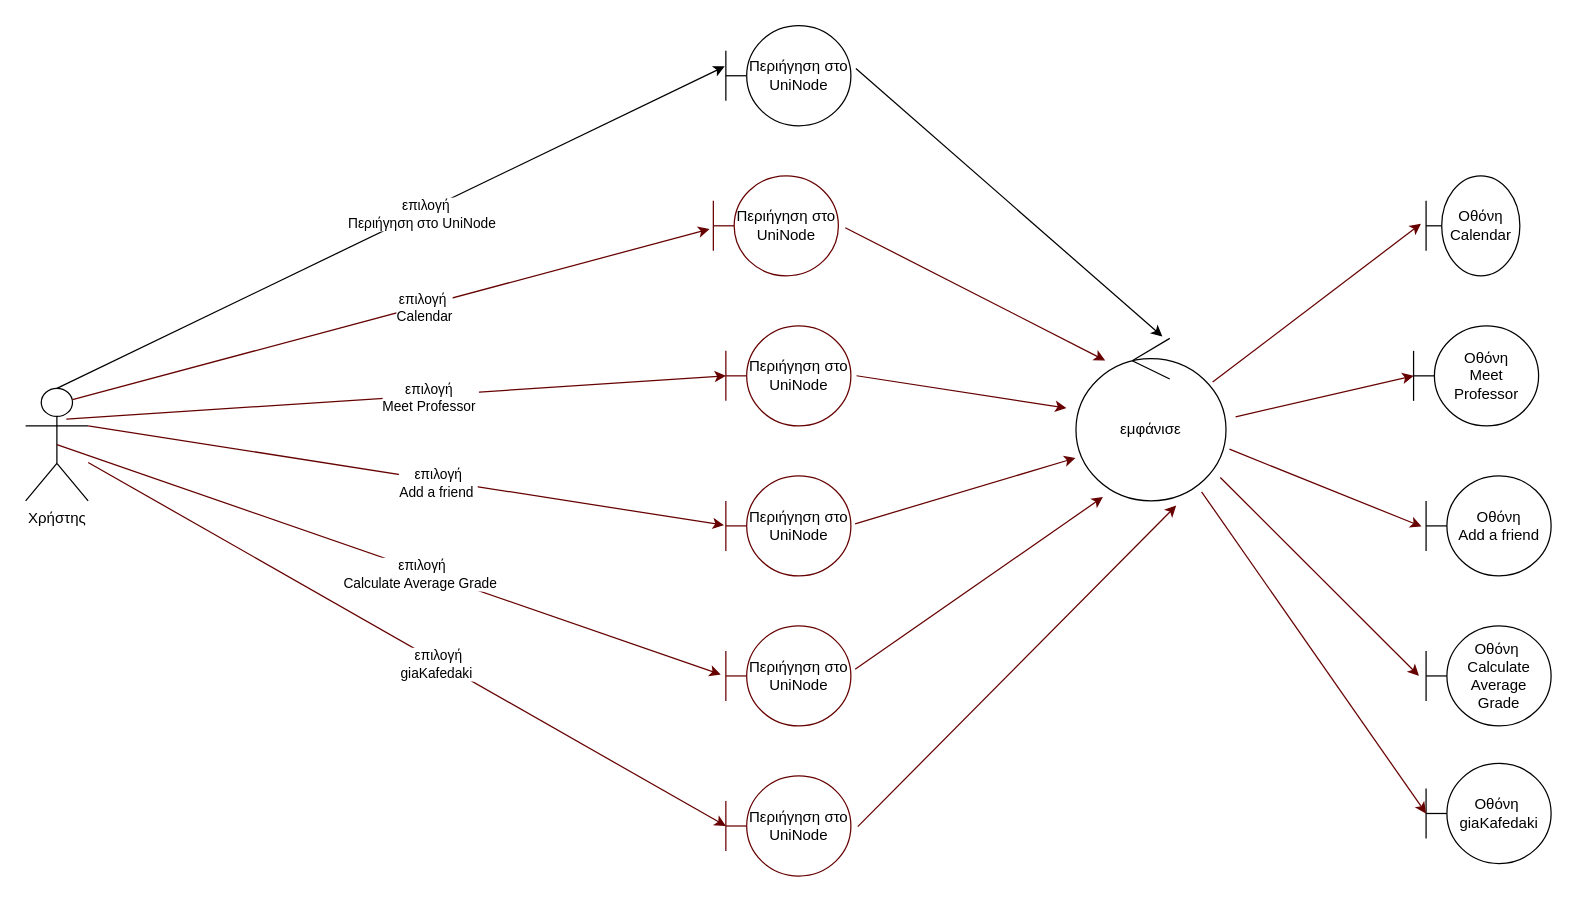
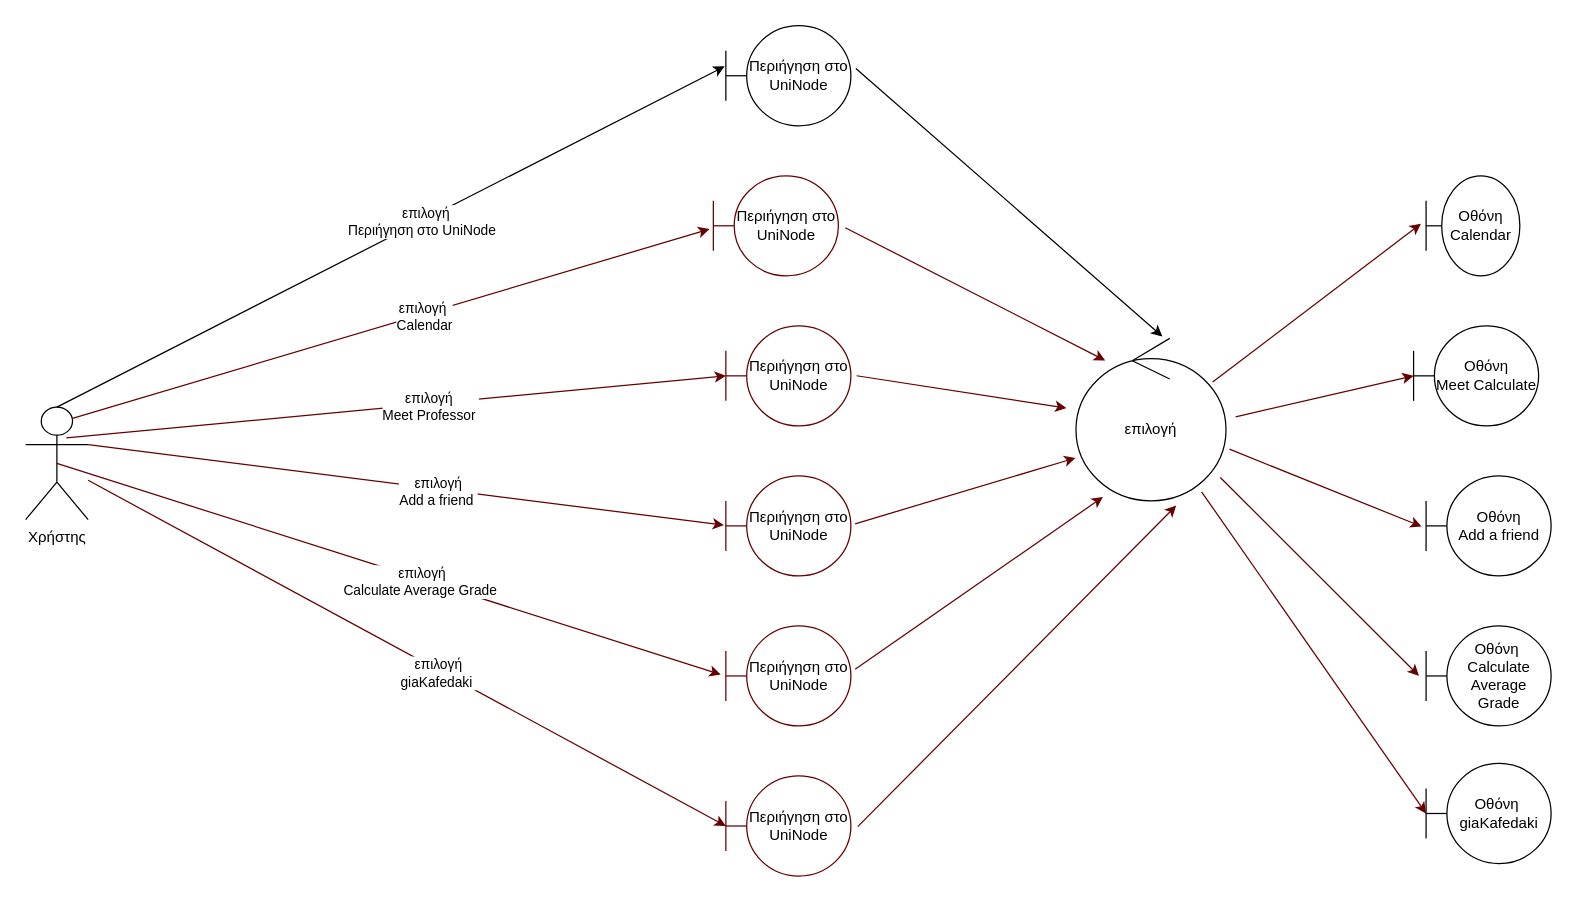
node "Οθόνη Meet Professor": label "Οθόνη Meet Professor" -> "Οθόνη Meet Calculate"
node "εμφάνισε": label "εμφάνισε" -> "επιλογή"
node "Χρήστης": moved (57, 444) -> (57, 463)
